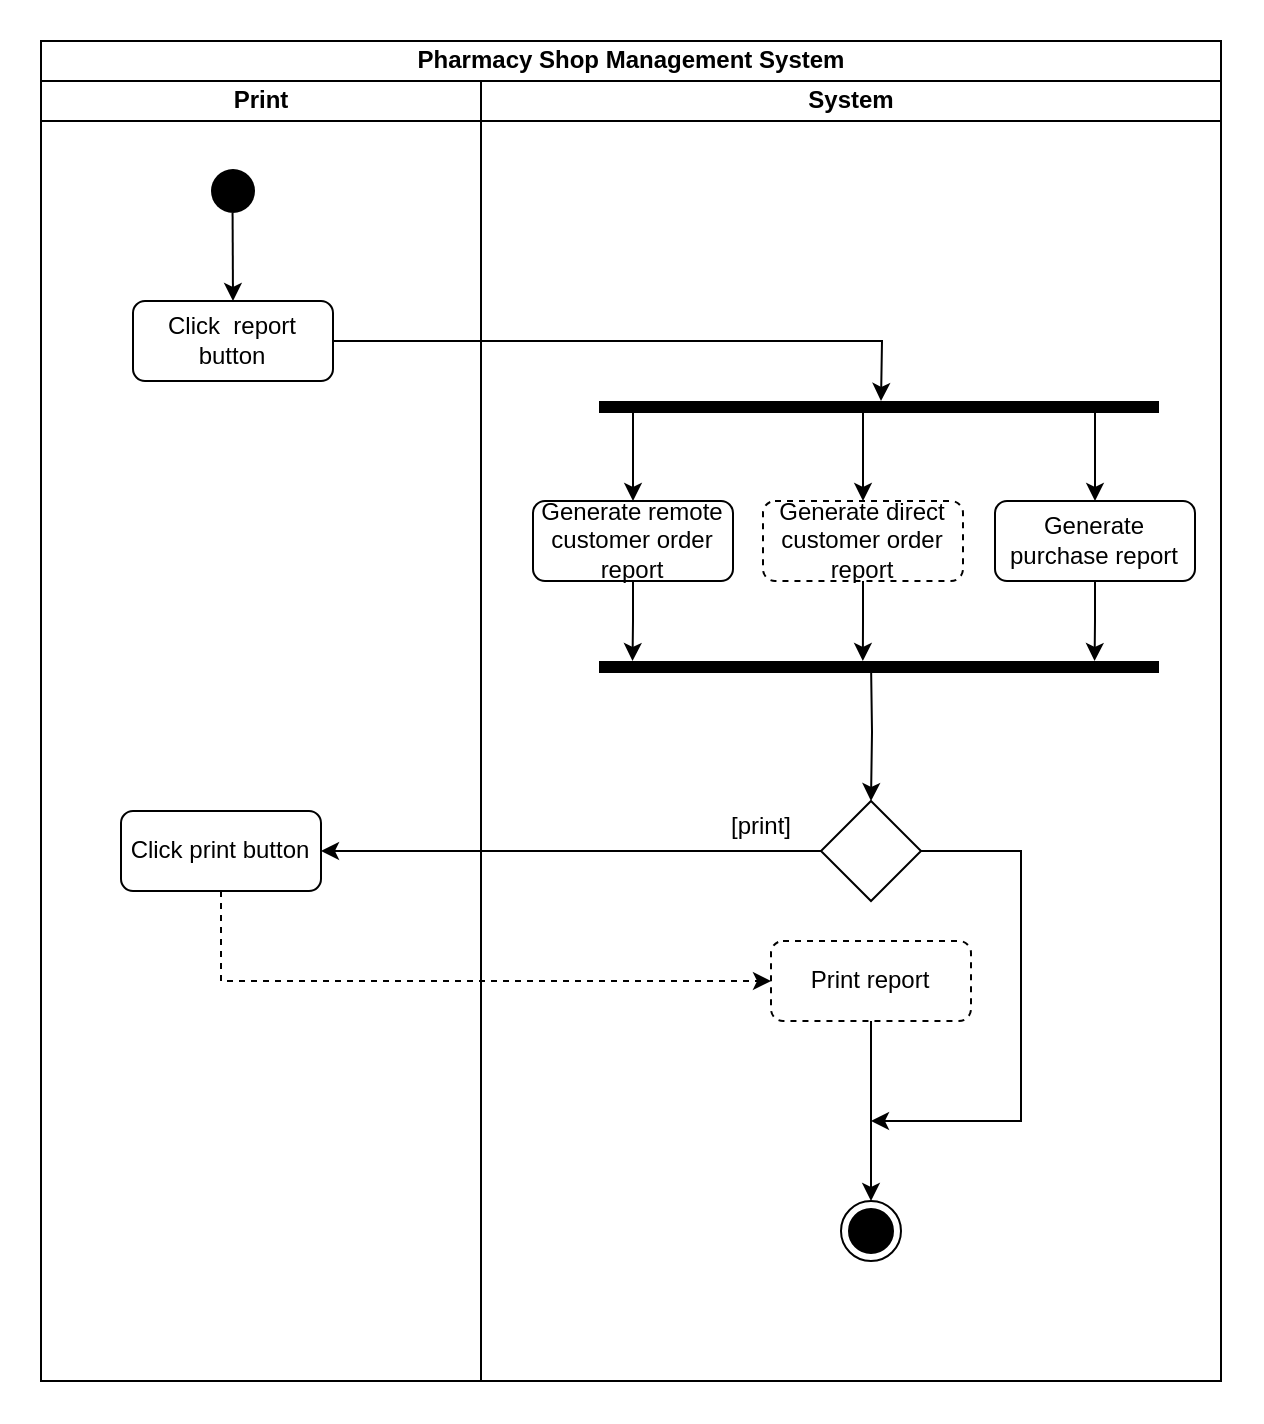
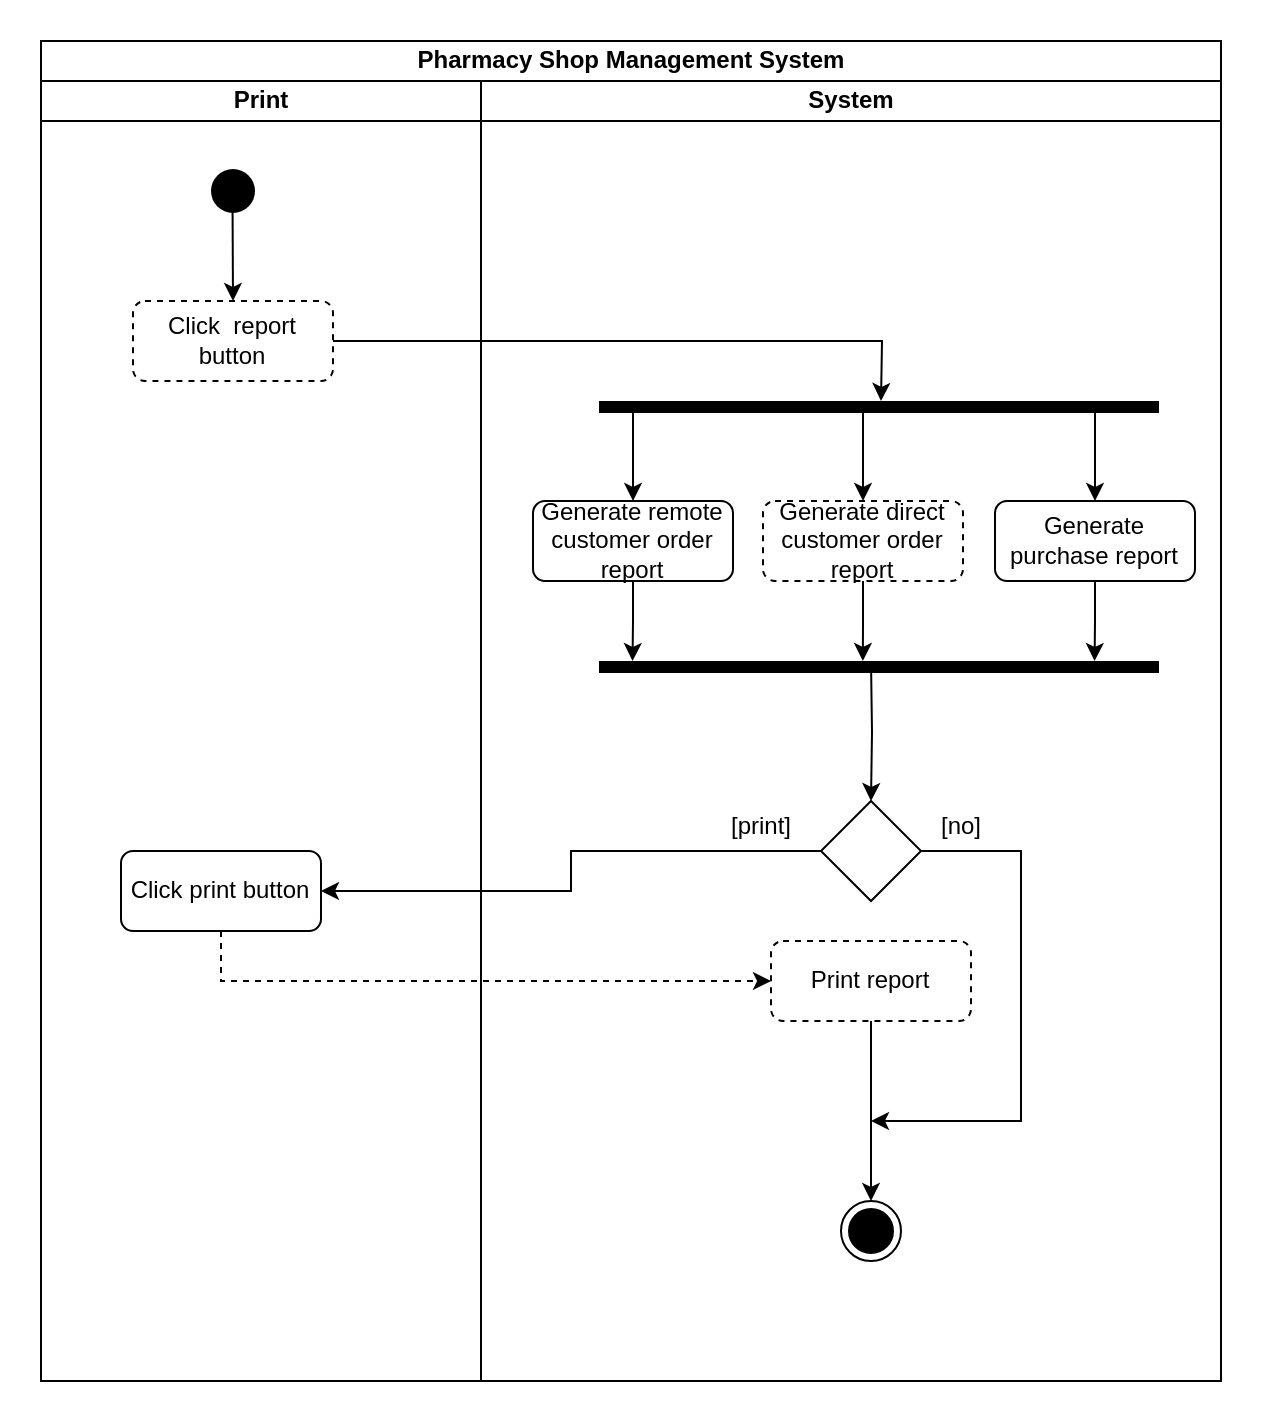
node "Click report button": style solid -> dashed
node "[no]": added
node "Click print button": moved (221, 851) -> (221, 891)
